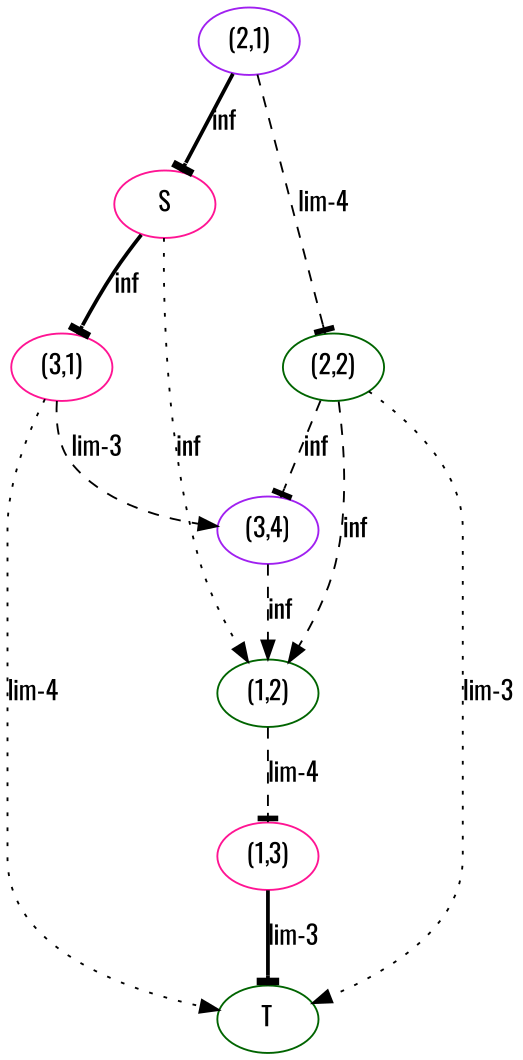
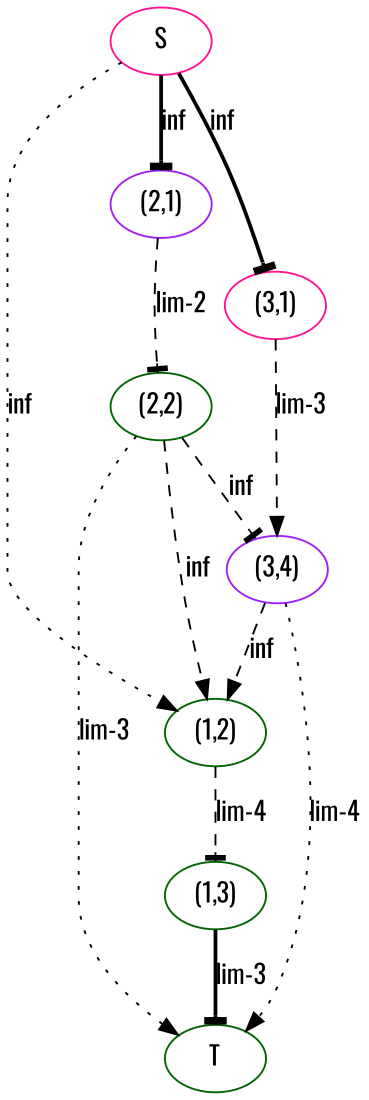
edge "(2,1)" -> "S": reversed
edge "(2,1)" -> "(2,2)": label "lim-4" -> "lim-2"
edge "(3,1)" -> "T": now "(3,4)" -> "T"
node "(1,3)": color deeppink -> darkgreen
